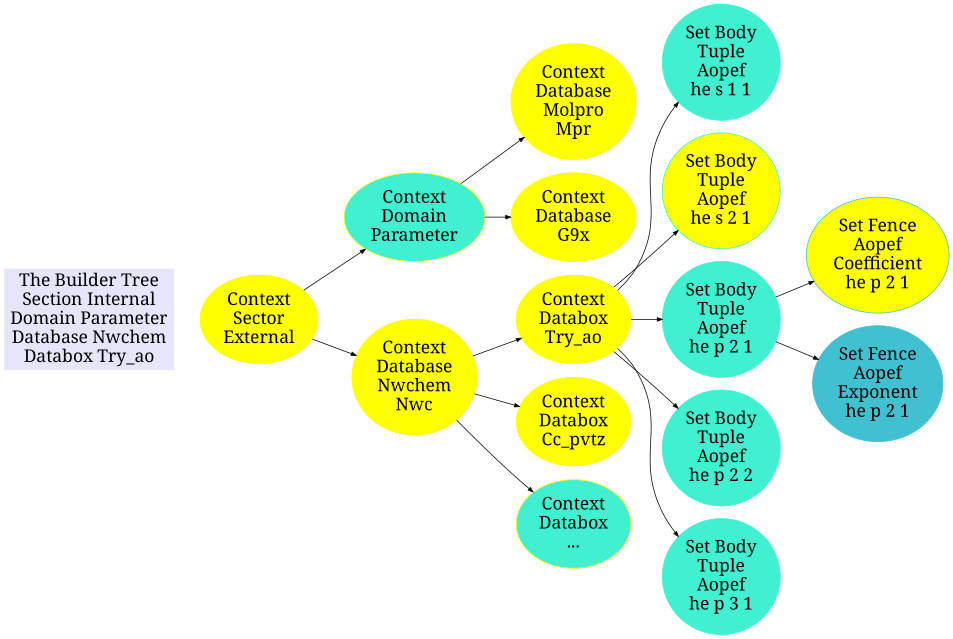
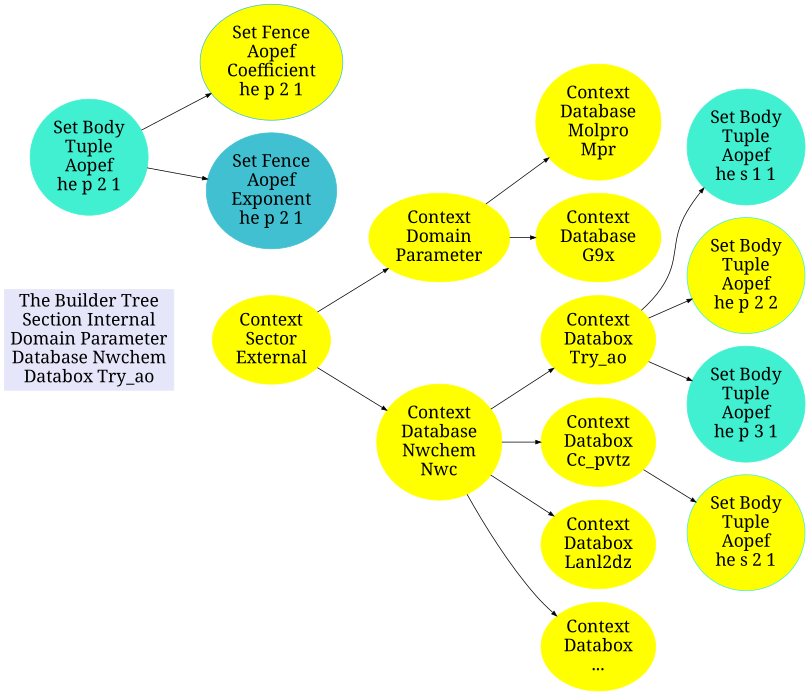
node "Context Domain Parameter": fillcolor #40f0d0 -> yellow
edge "Set Body Tuple Aopef he s 2 1" -- "Context Databox Try_ao": now "Set Body Tuple Aopef he s 2 1" -- "Context Databox Cc_pvtz"
edge "Context Databox Try_ao" -- "Set Body Tuple Aopef he p 2 1": removed
node "Set Body Tuple Aopef he p 2 2": fillcolor #40f0d0 -> yellow
node "Context Databox ...": fillcolor #40f0d0 -> yellow
node "Context Databox Lanl2dz": added
